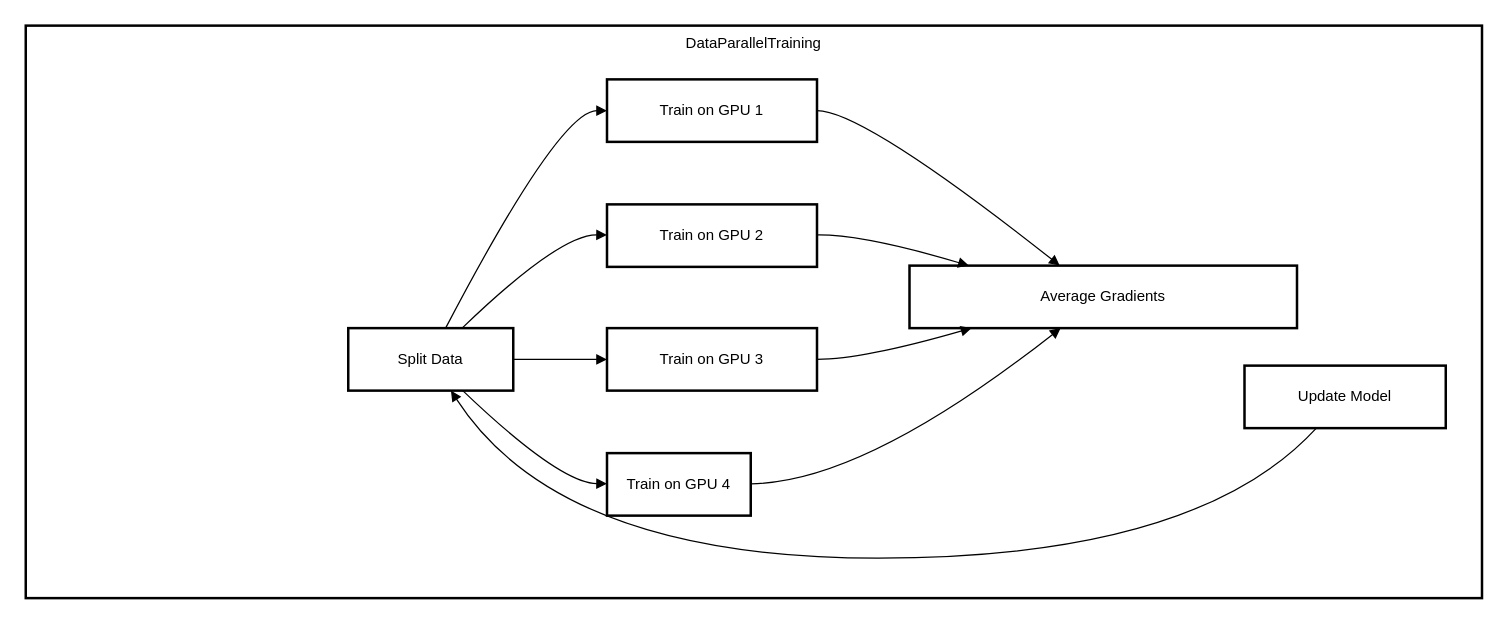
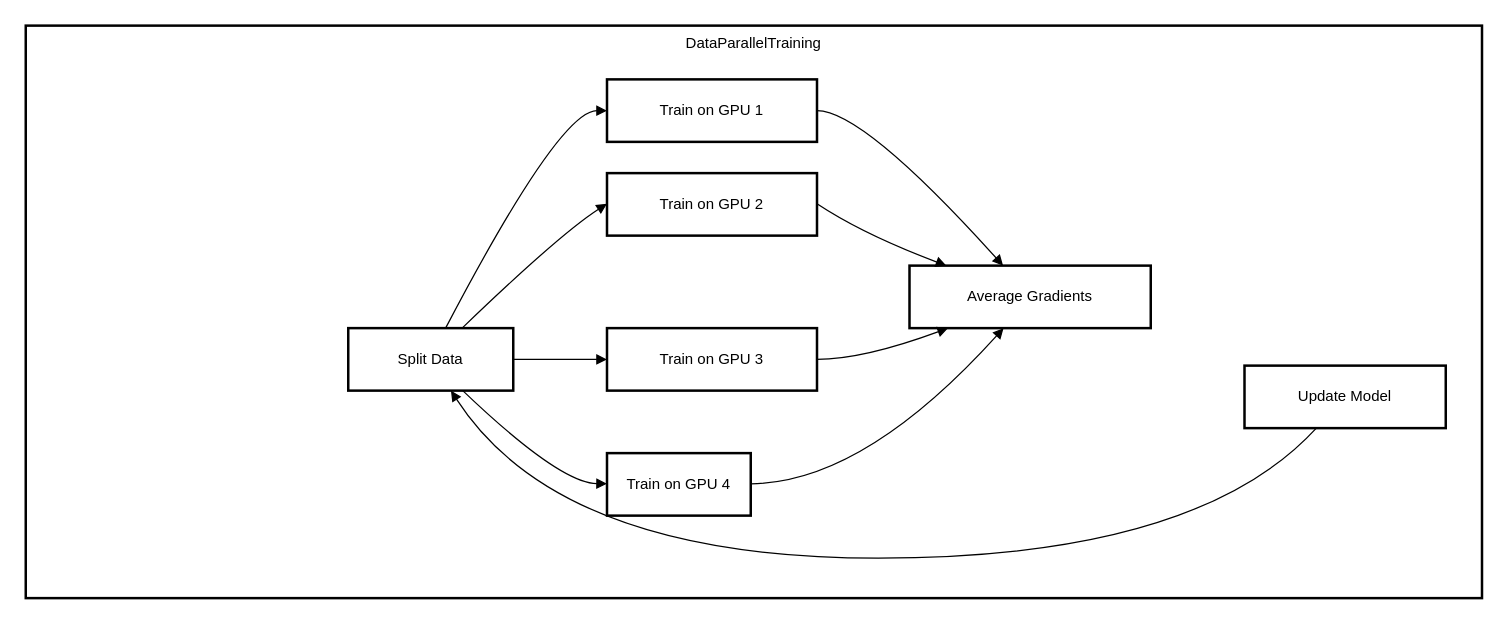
node "Train on GPU 2": moved (712, 236) -> (712, 204)
node "Average Gradients": size 388x63 -> 241x63
